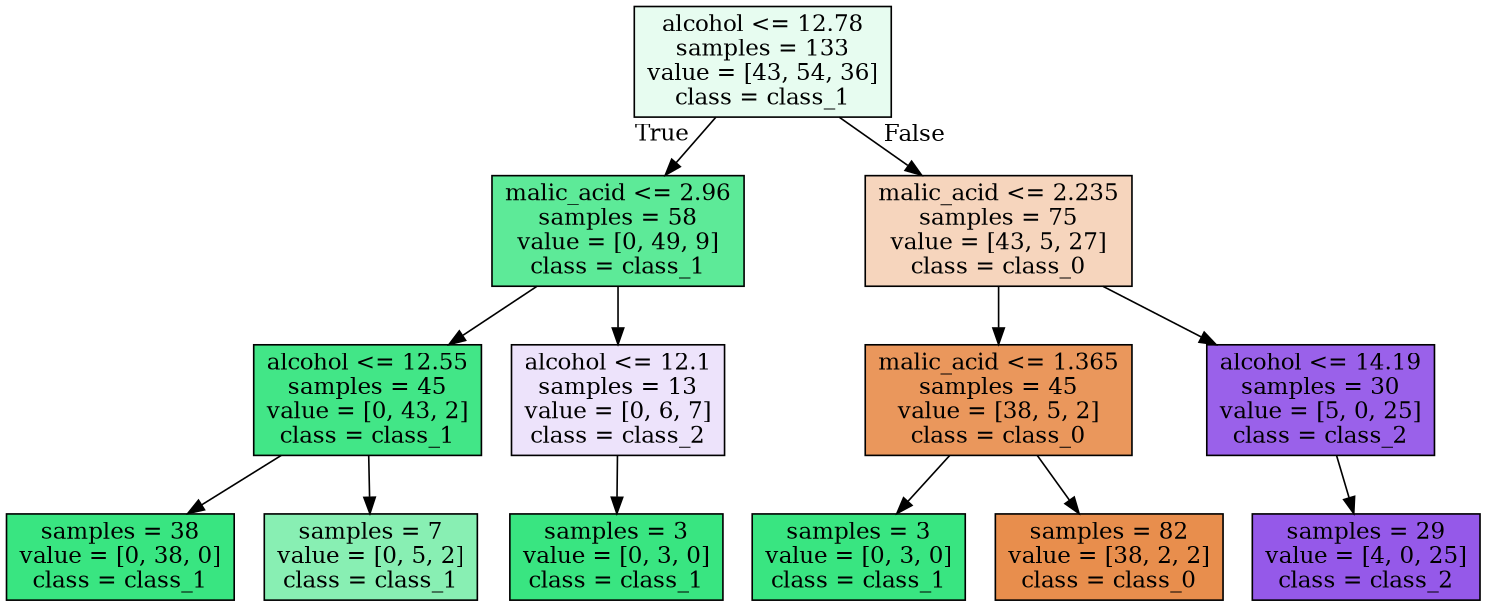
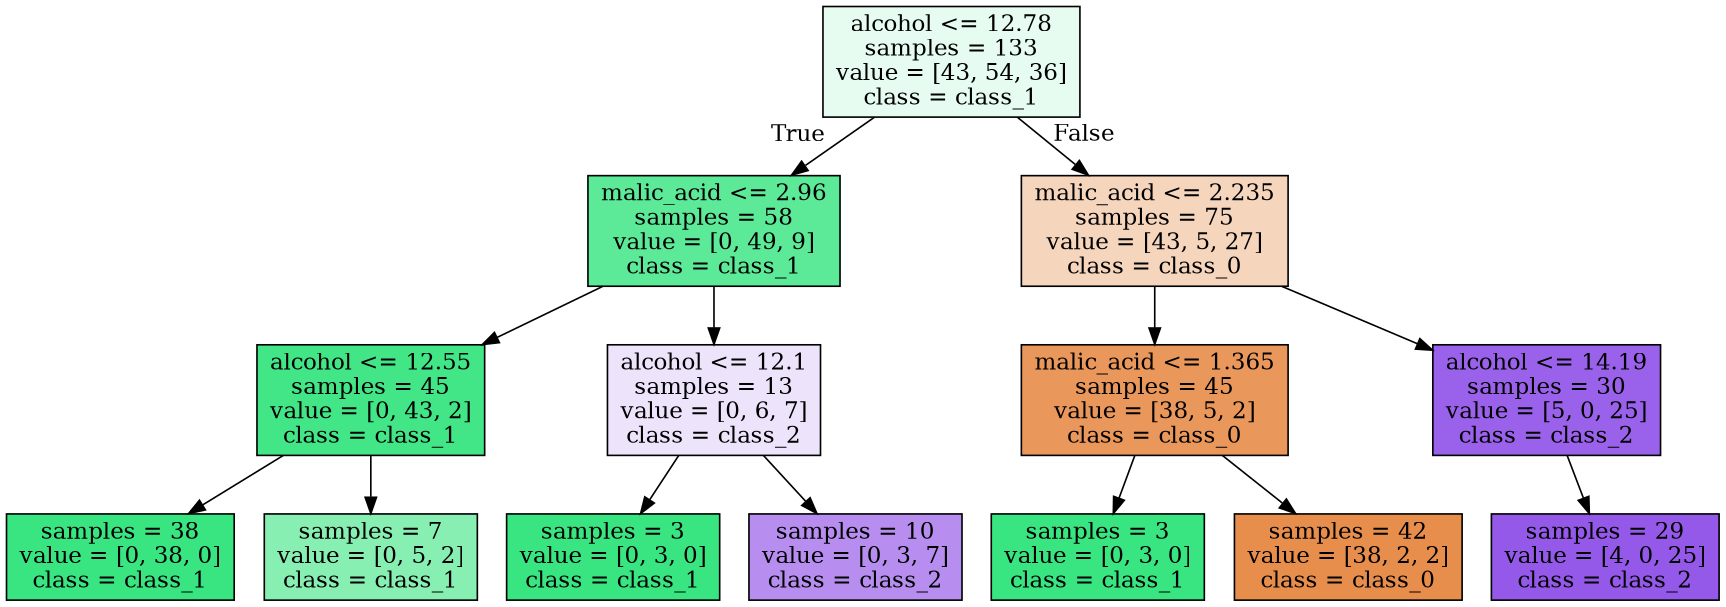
node "samples = 10 value = [0, 3, 7] class = class_2": added
node "samples = 82 value = [38, 2, 2] class = class_0": label "samples = 82 value = [38, 2, 2] class = class_0" -> "samples = 42 value = [38, 2, 2] class = class_0"
